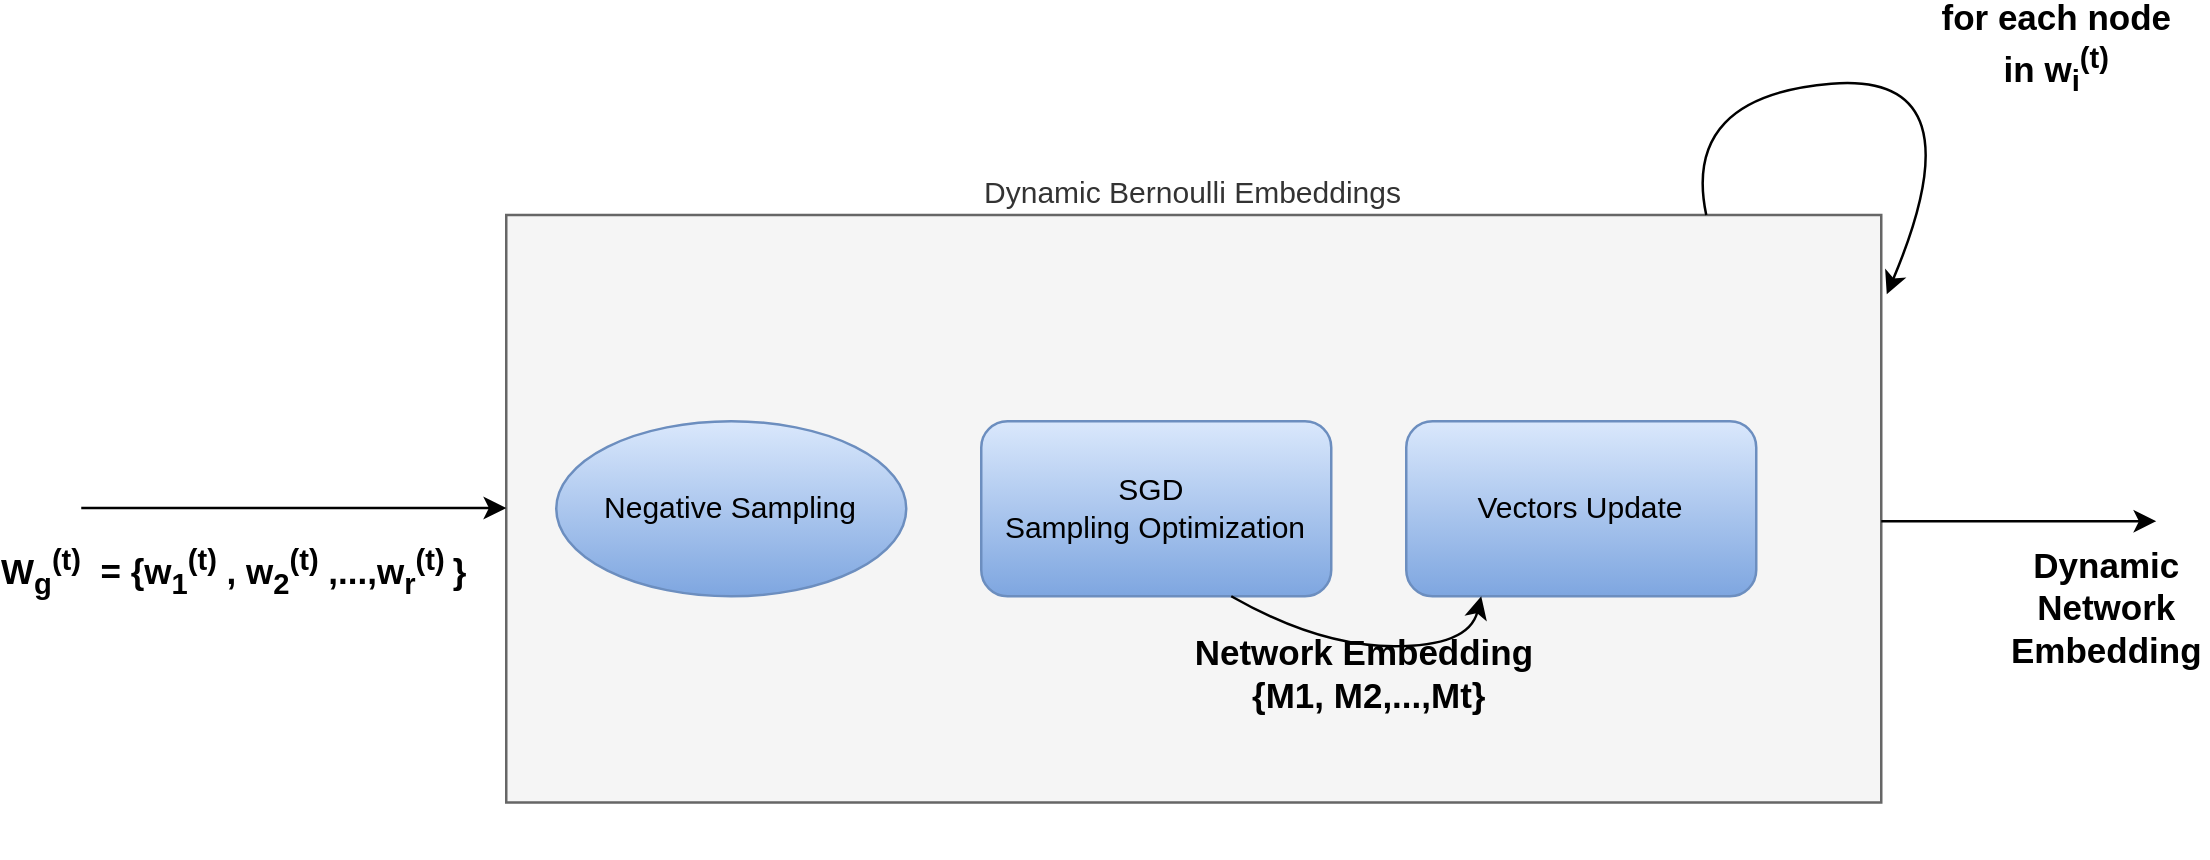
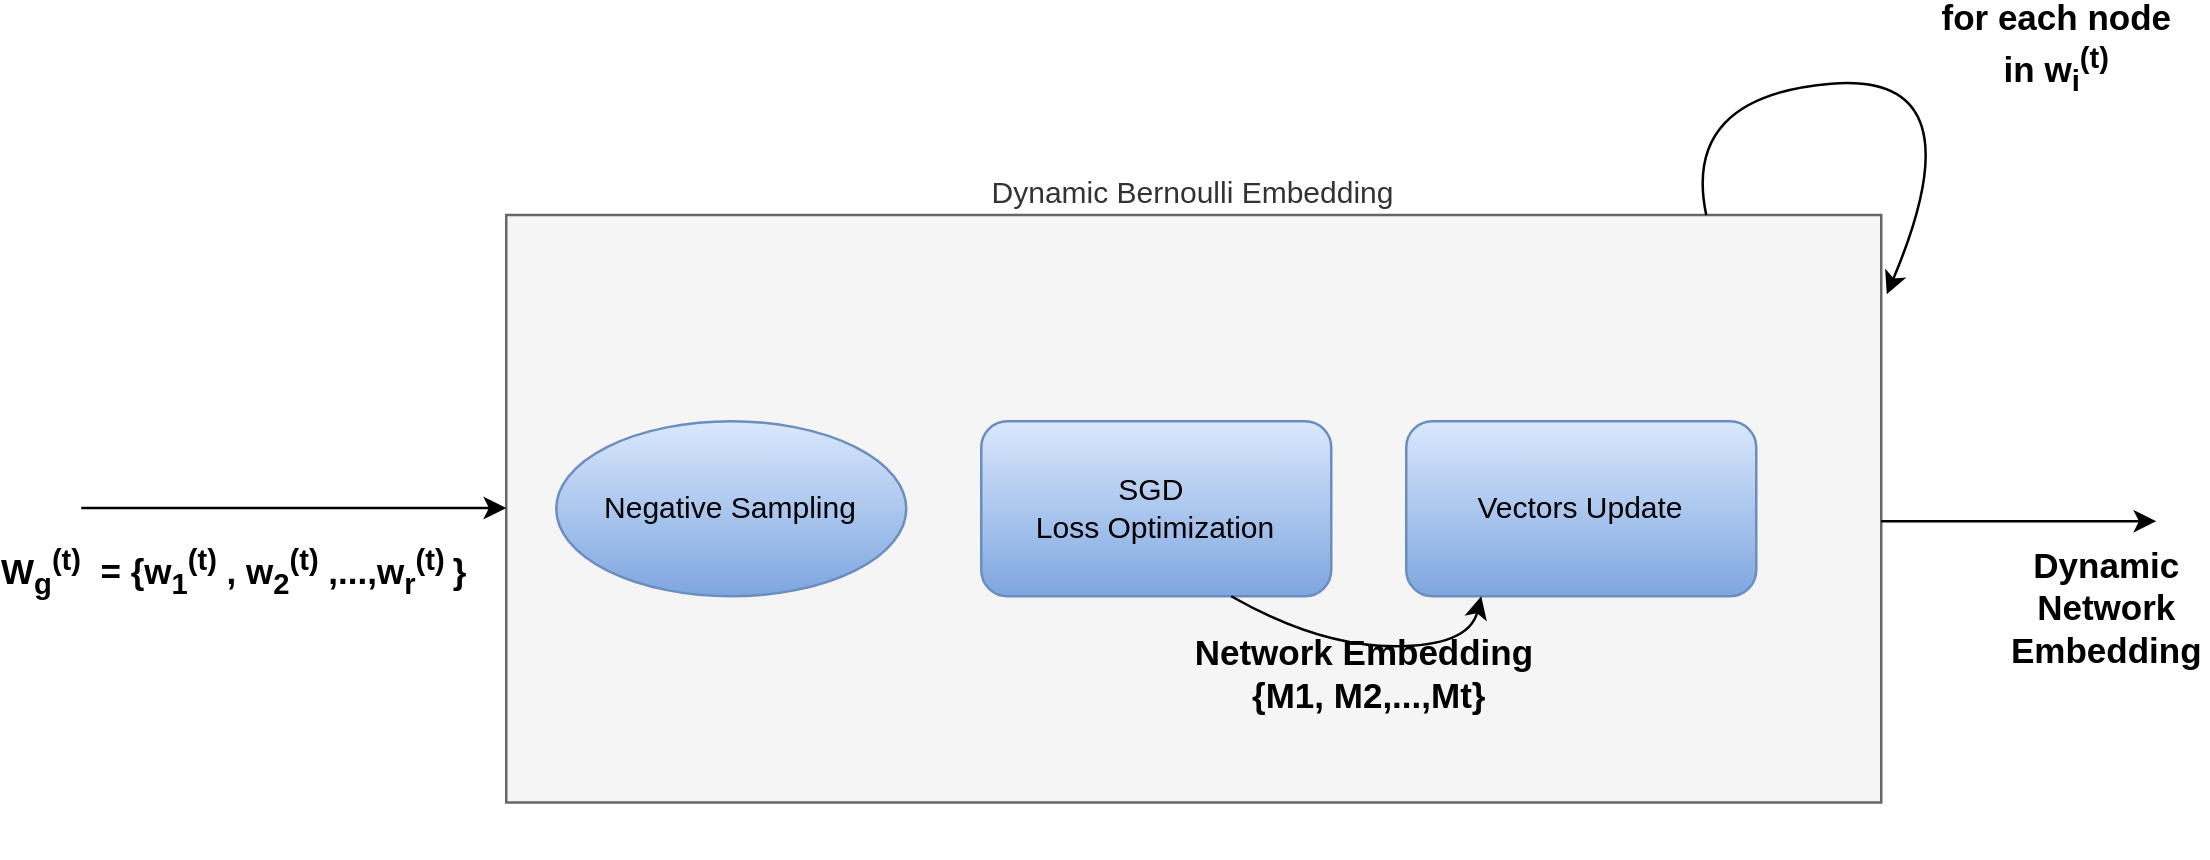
node "Dynamic Bernoulli Embeddings": label "Dynamic Bernoulli Embeddings" -> "Dynamic Bernoulli Embedding"
node "SGD Sampling Optimization": label "SGD Sampling Optimization" -> "SGD Loss Optimization"
